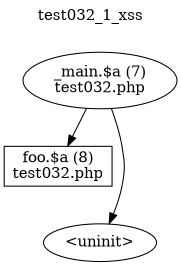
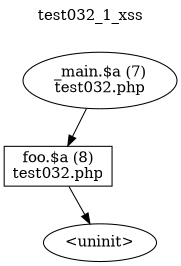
edge "_main.$a (7) test032.php" -> "<uninit>": now "foo.$a (8) test032.php" -> "<uninit>"
